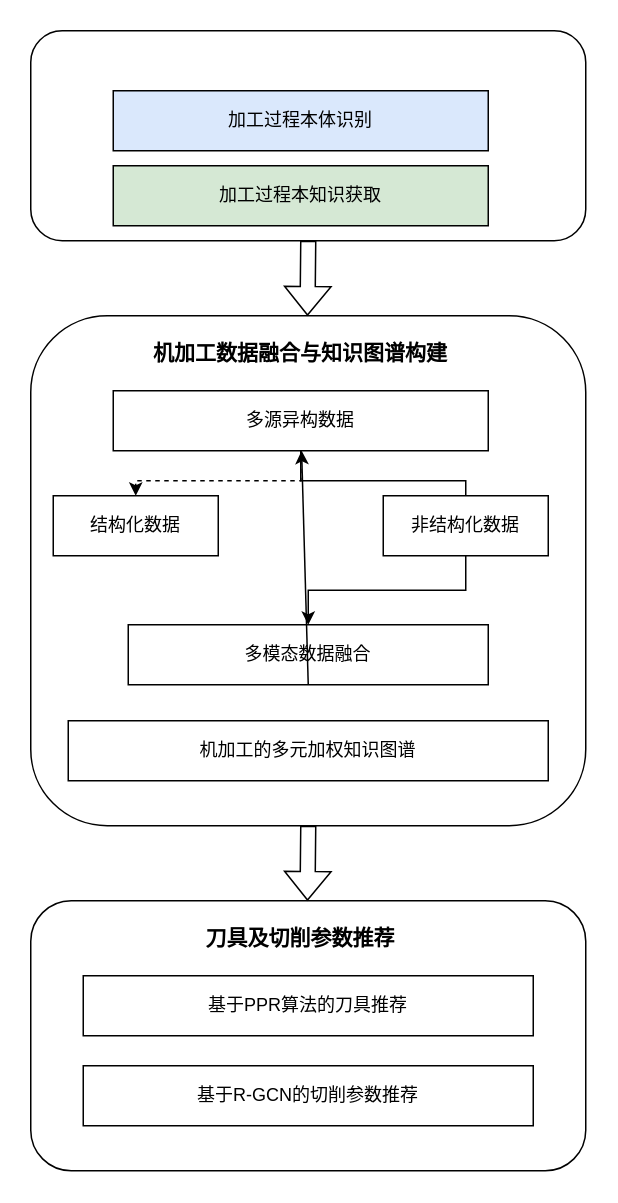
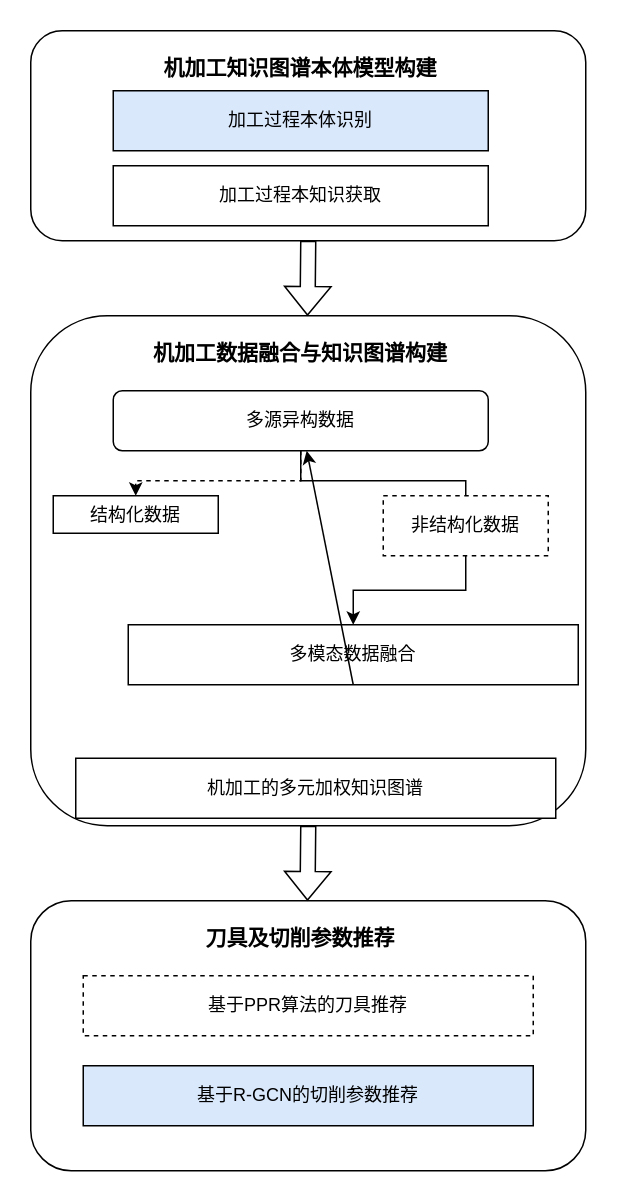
node "机加工知识图谱本体模型构建": added
node "加工过程本知识获取": fillcolor #d5e8d4 -> #ffffff
node "多源异构数据": shape rectangle -> rounded rectangle
node "结构化数据": size 165x60 -> 165x38
node "非结构化数据": style solid -> dashed
node "多模态数据融合": size 360x60 -> 450x60
node "机加工的多元加权知识图谱": moved (308, 751) -> (316, 788)
node "基于PPR算法的刀具推荐": style solid -> dashed
node "基于R-GCN的切削参数推荐": fillcolor #ffffff -> #dae8fc
